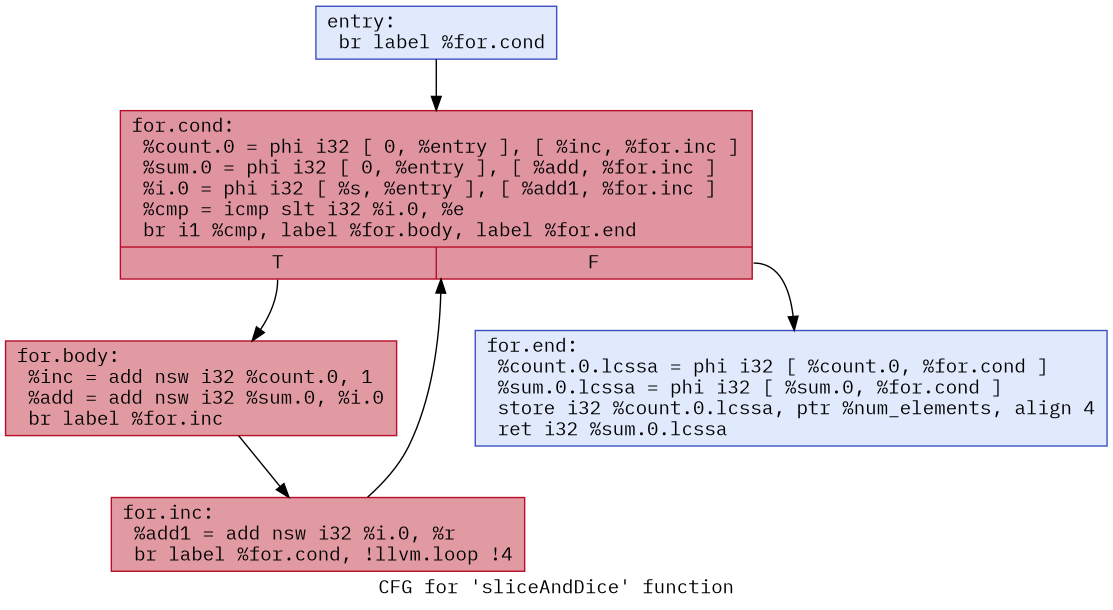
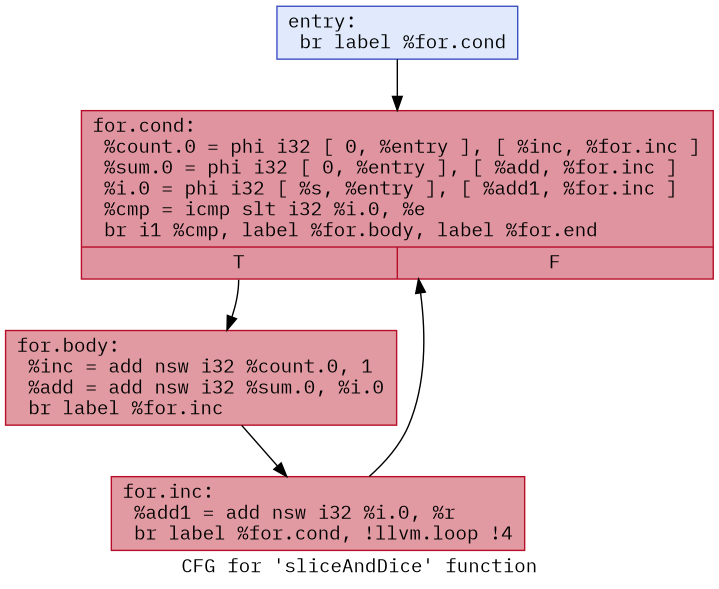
node "for.end:": removed
